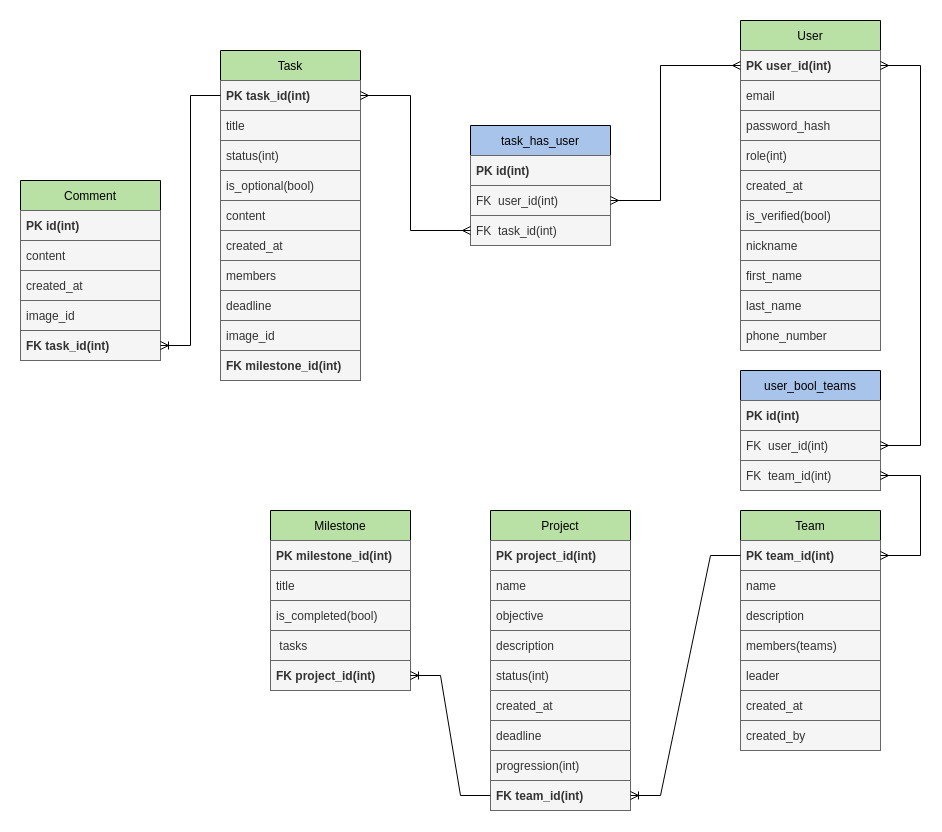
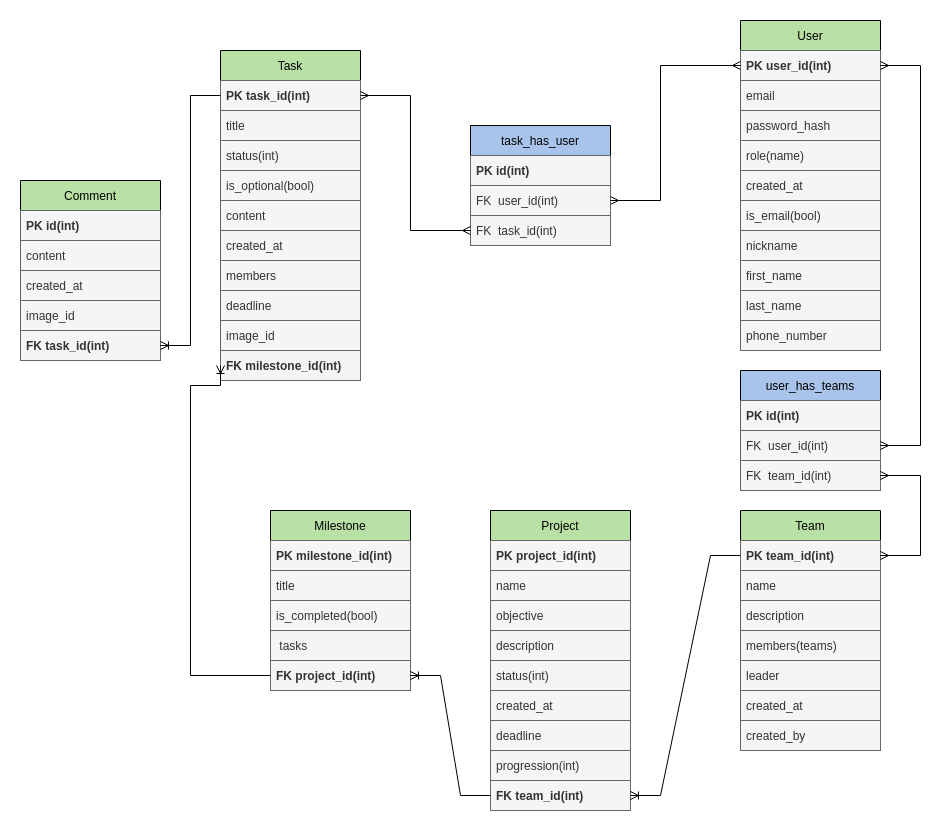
node "role(int)": label "role(int)" -> "role(name)"
node "is_verified(bool)": label "is_verified(bool)" -> "is_email(bool)"
node "user_bool_teams": label "user_bool_teams" -> "user_has_teams"
edge "FK project_id(int)" -> "FK milestone_id(int)": added
